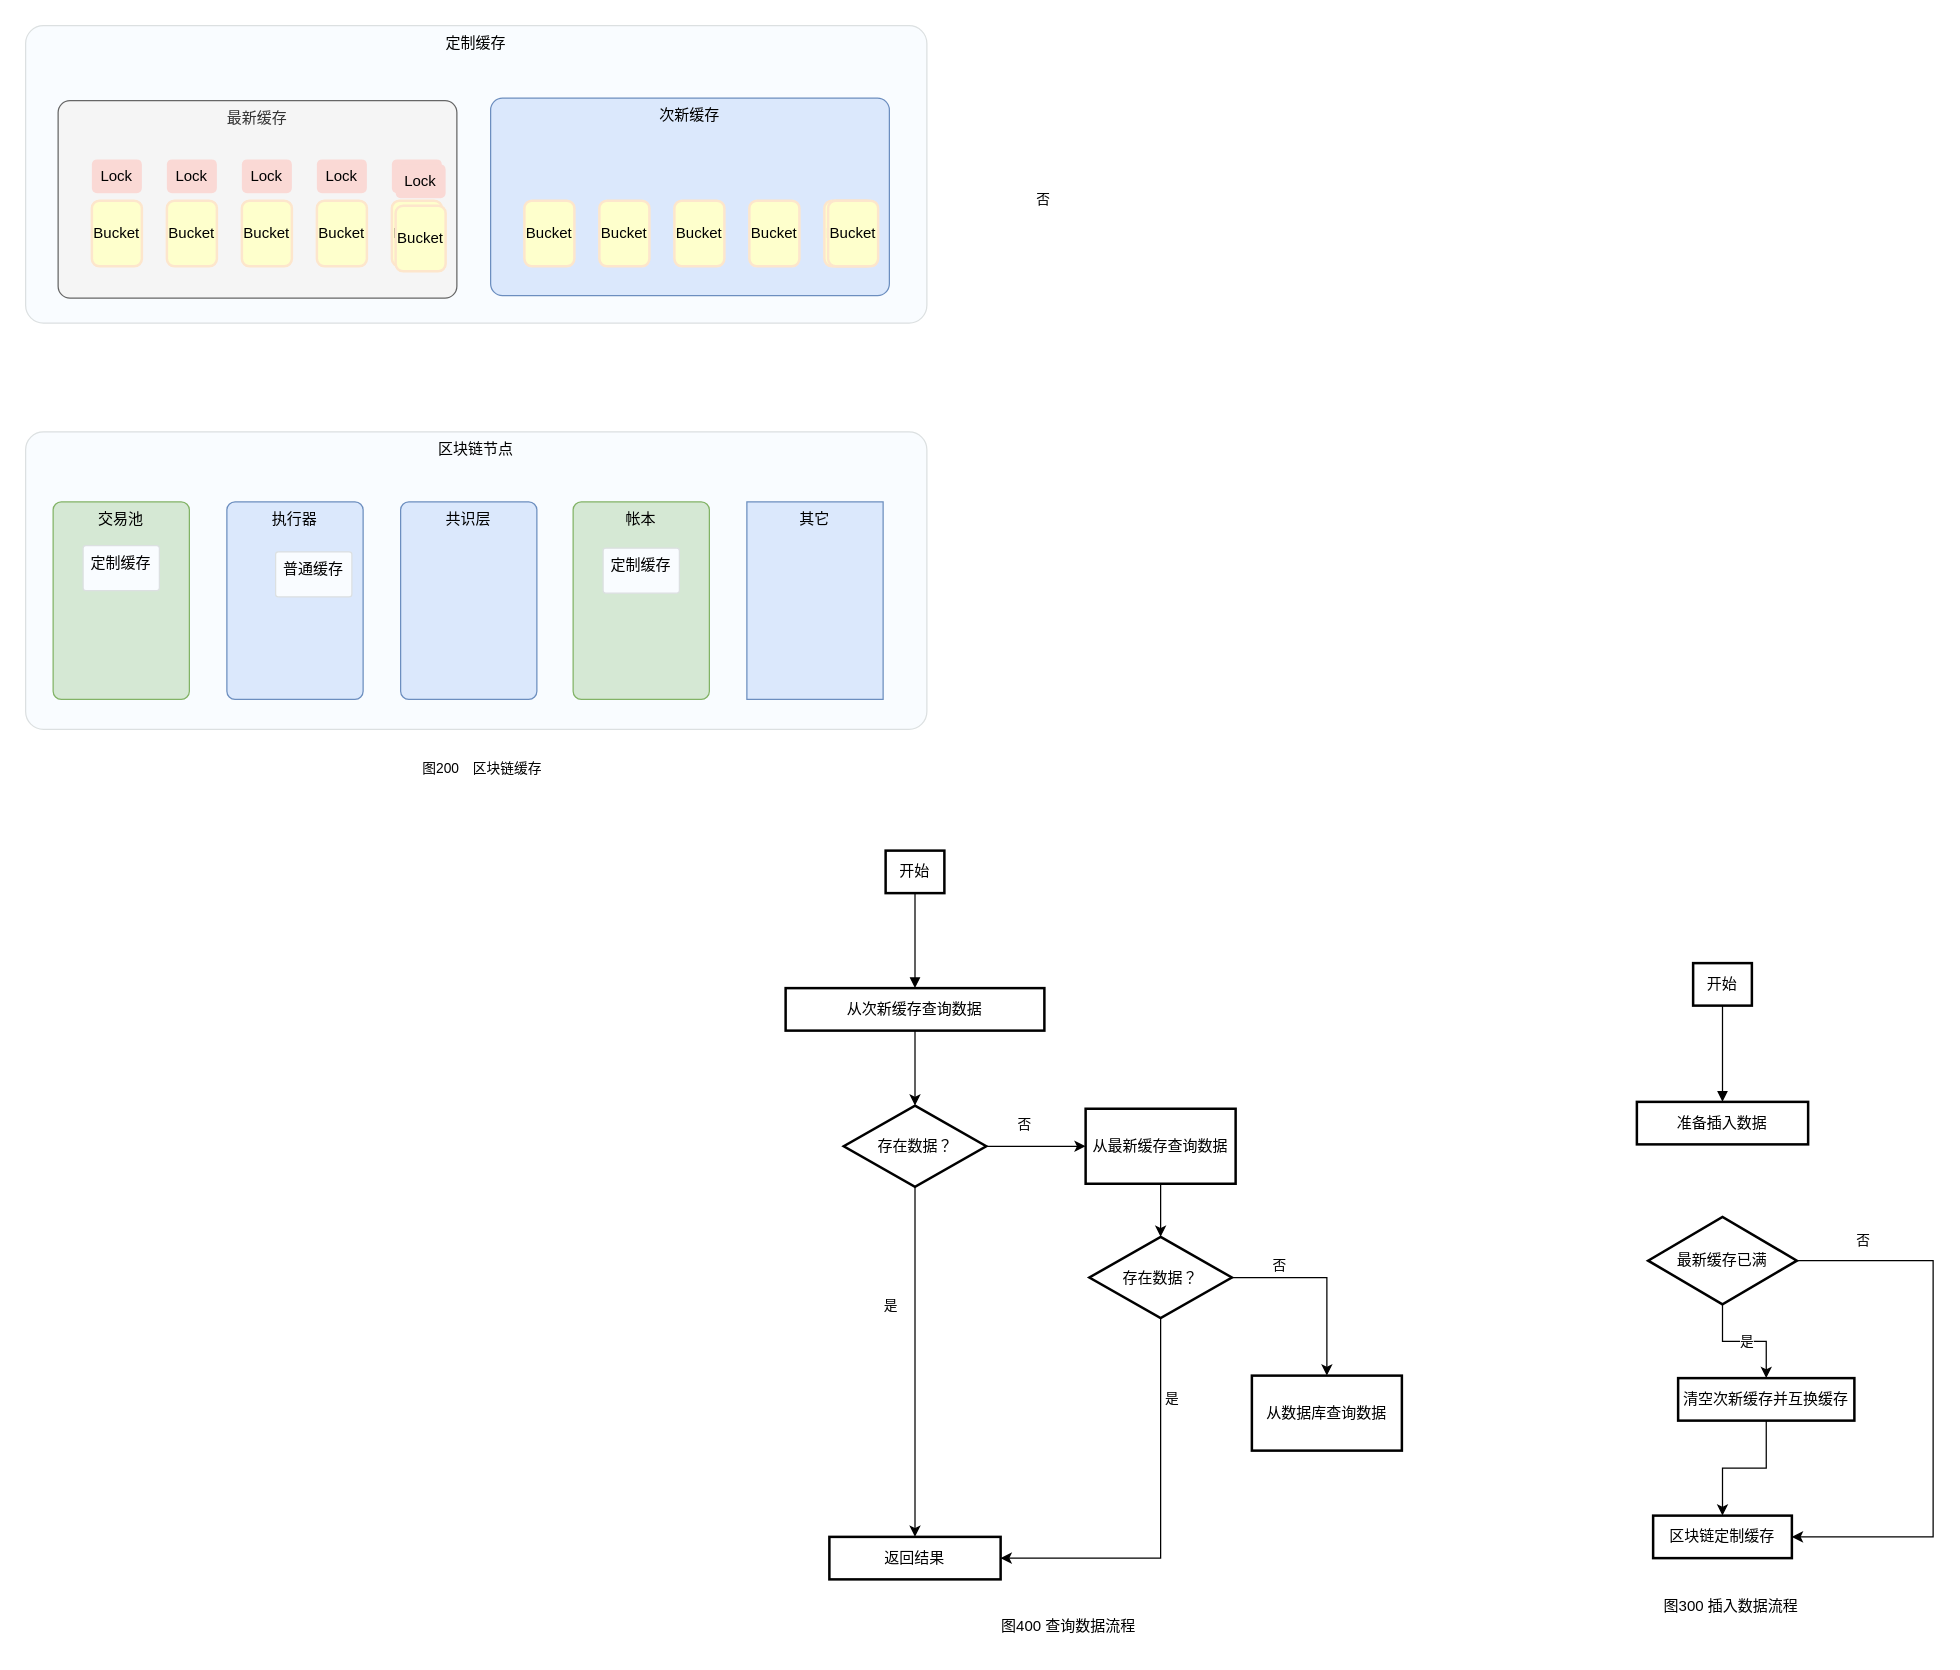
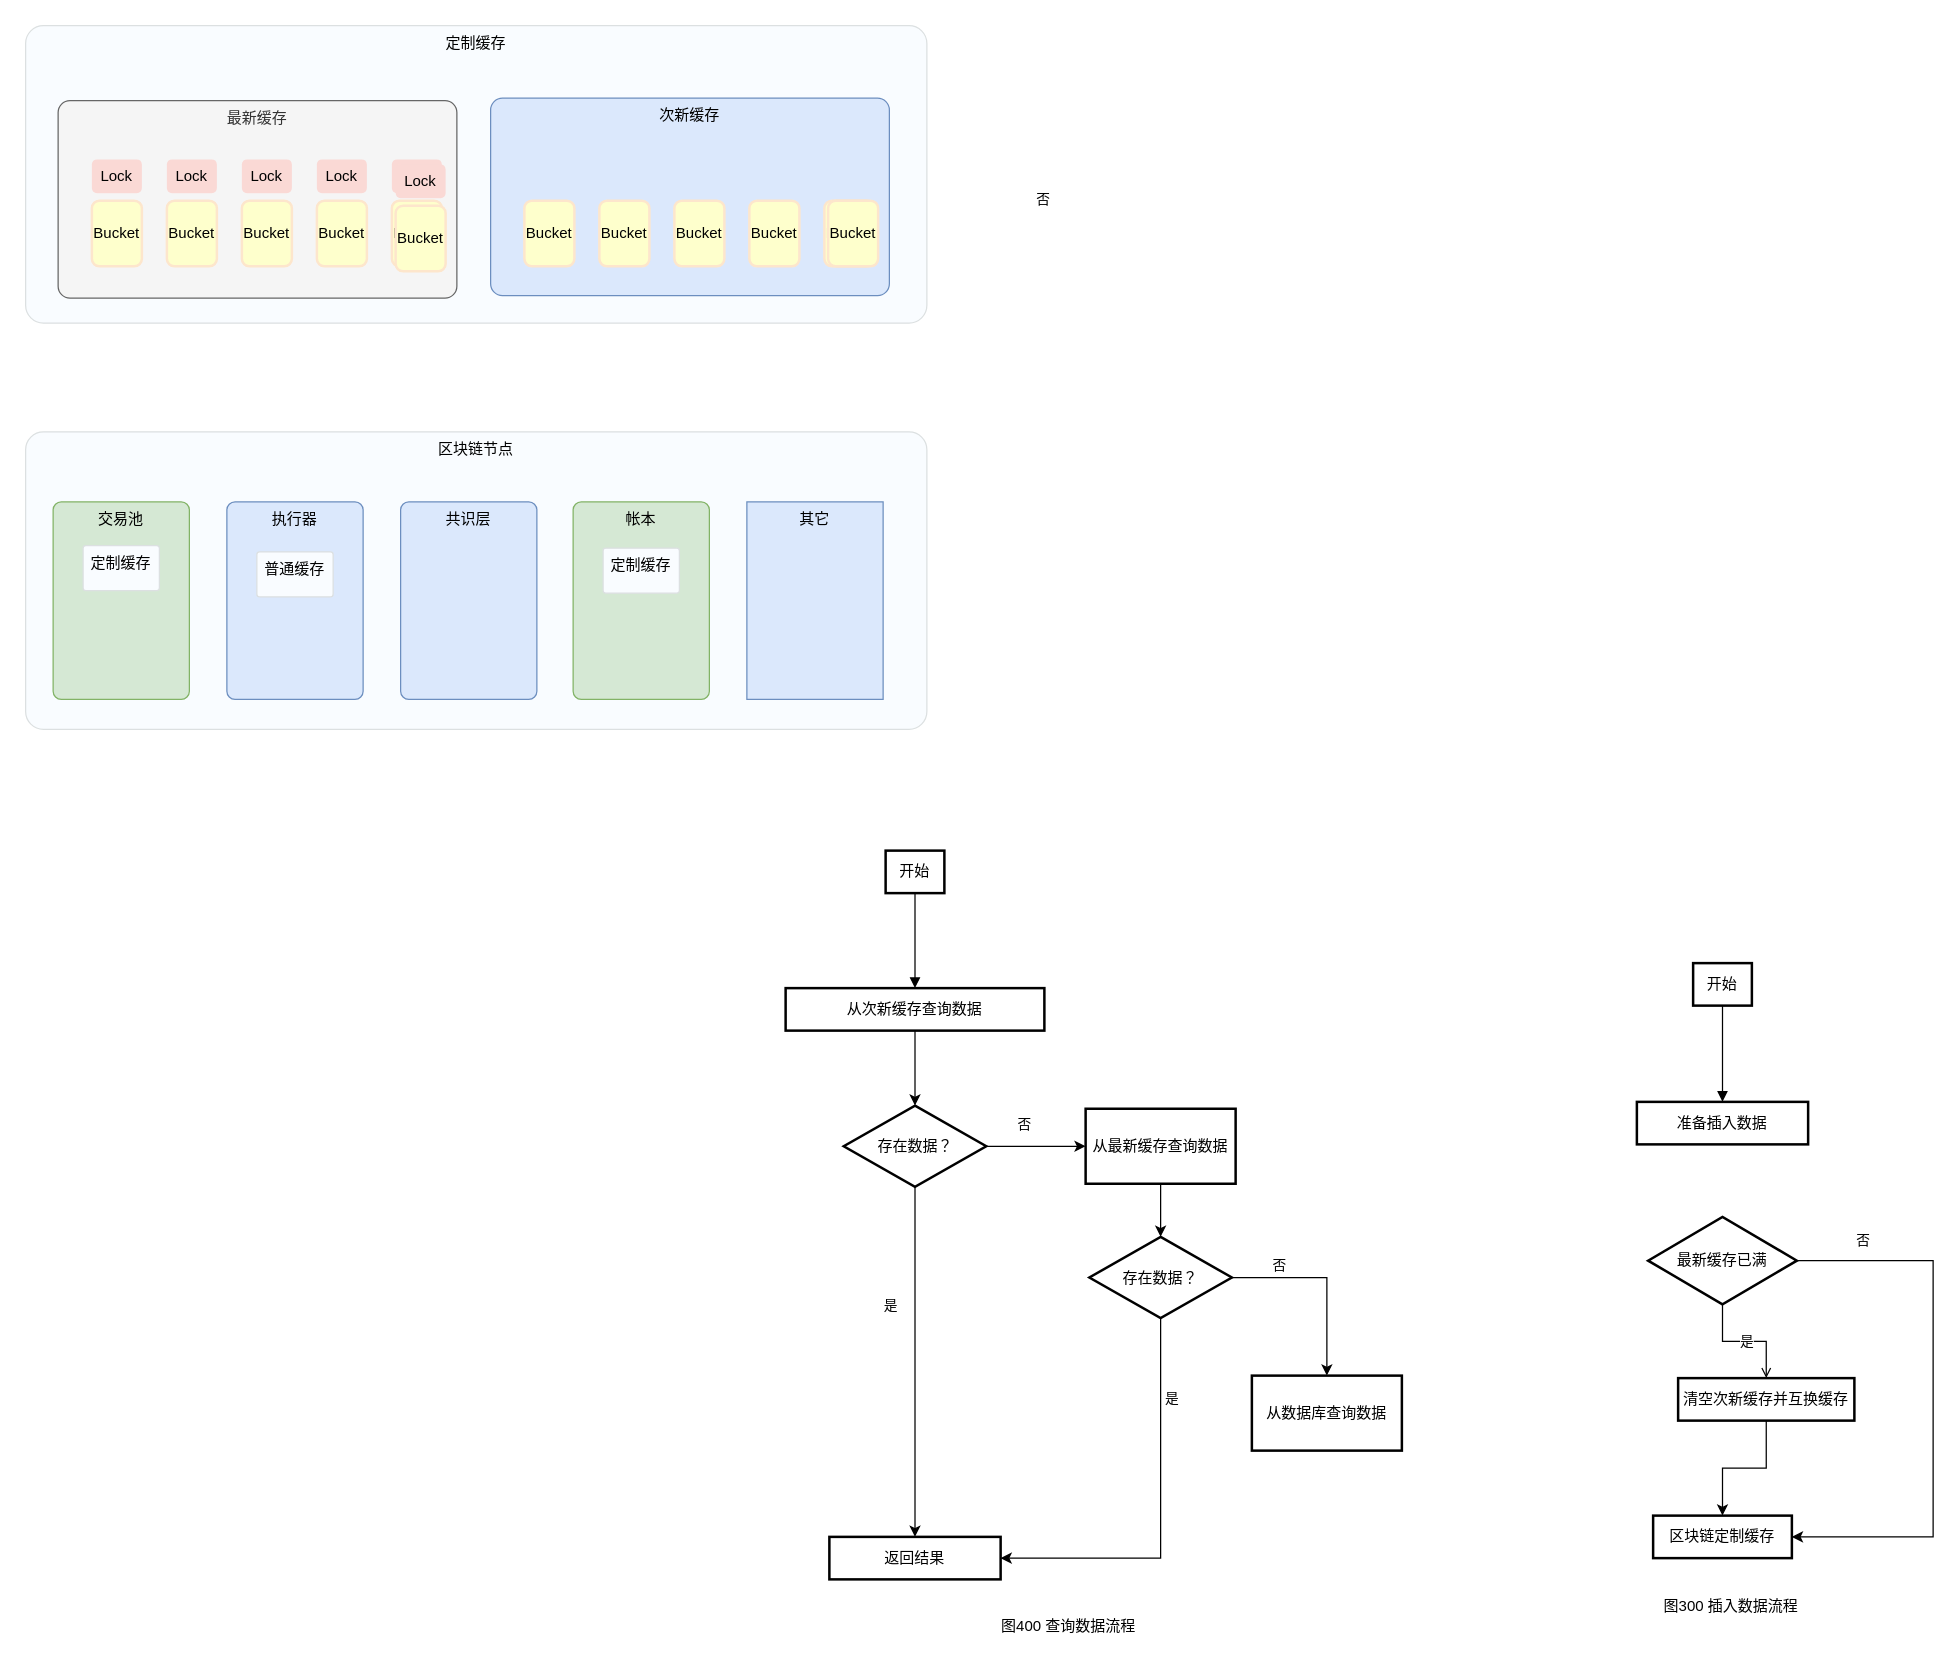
node "普通缓存": moved (314, 574) -> (295, 574)
node "图200 区块链缓存": removed
edge "最新缓存已满" -> "清空次新缓存并互换缓存": arrowhead classic -> open
